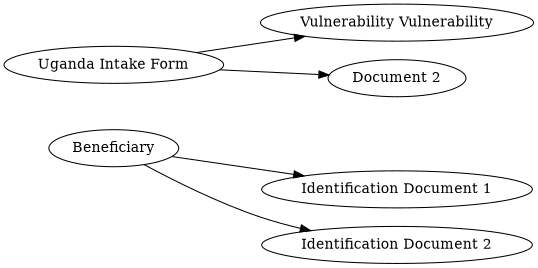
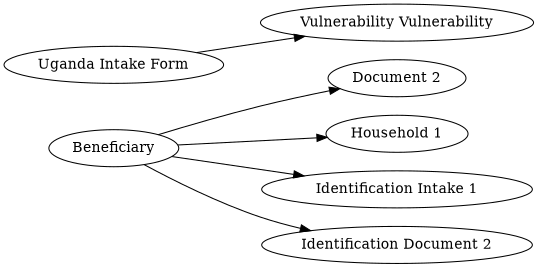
edge "Uganda Intake Form" -> "Document 2": now "Beneficiary" -> "Document 2"
node "Household 1": added
node "Identification Document 1": label "Identification Document 1" -> "Identification Intake 1"
